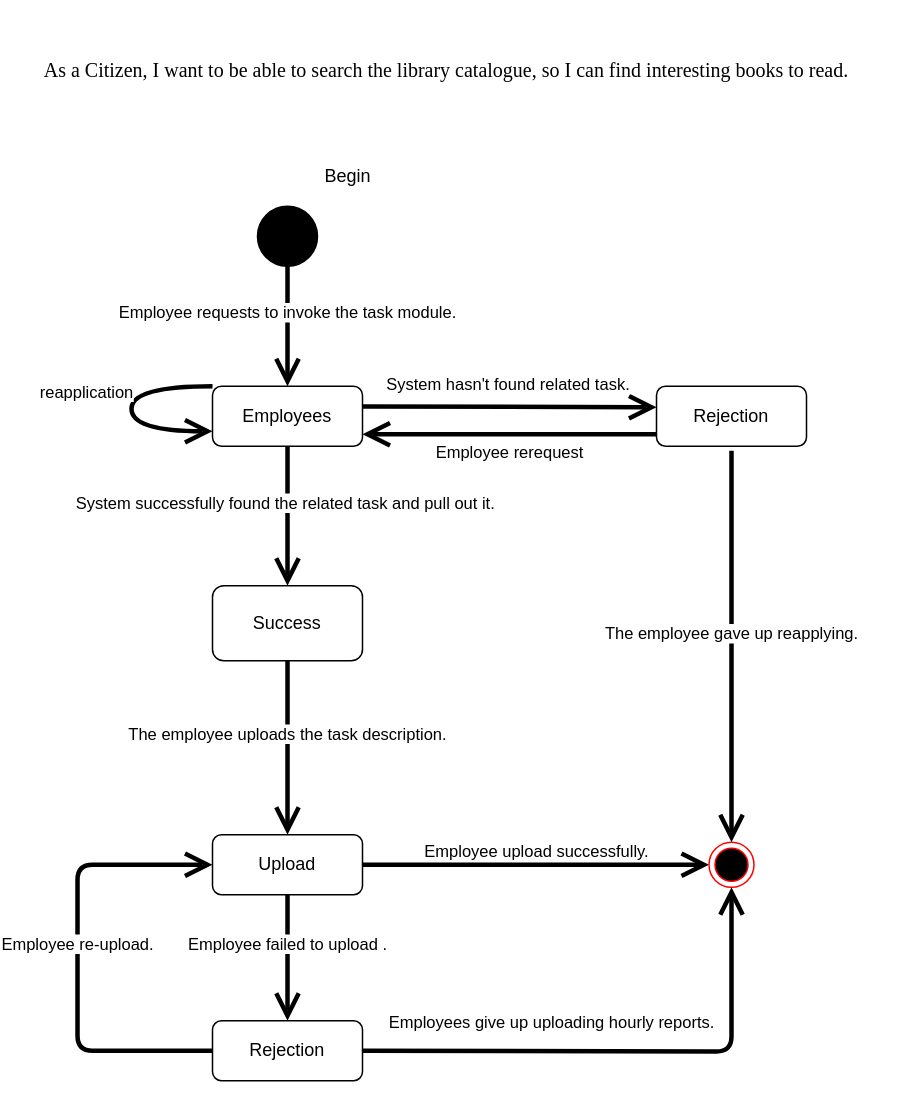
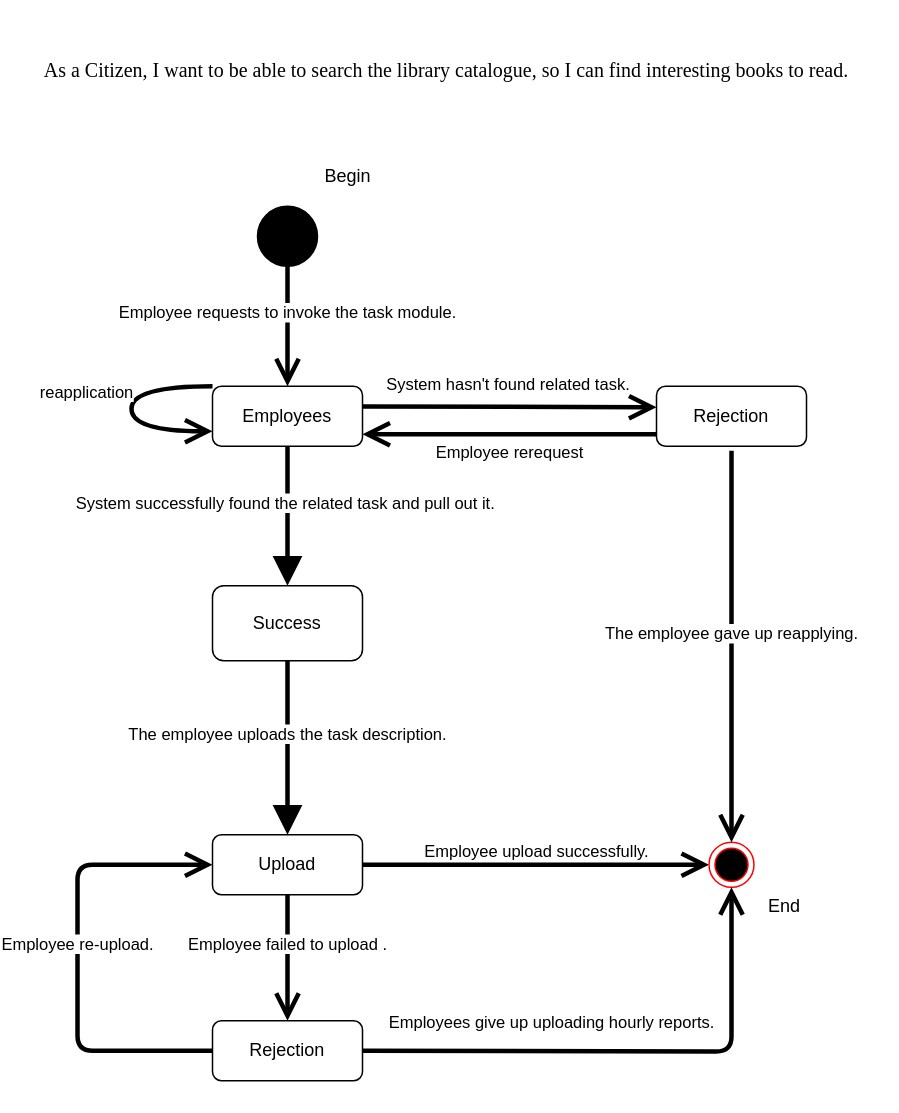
edge "Employees" -> "Success": arrowhead open -> block
edge "Success" -> "Upload": arrowhead open -> block
node "End": added
